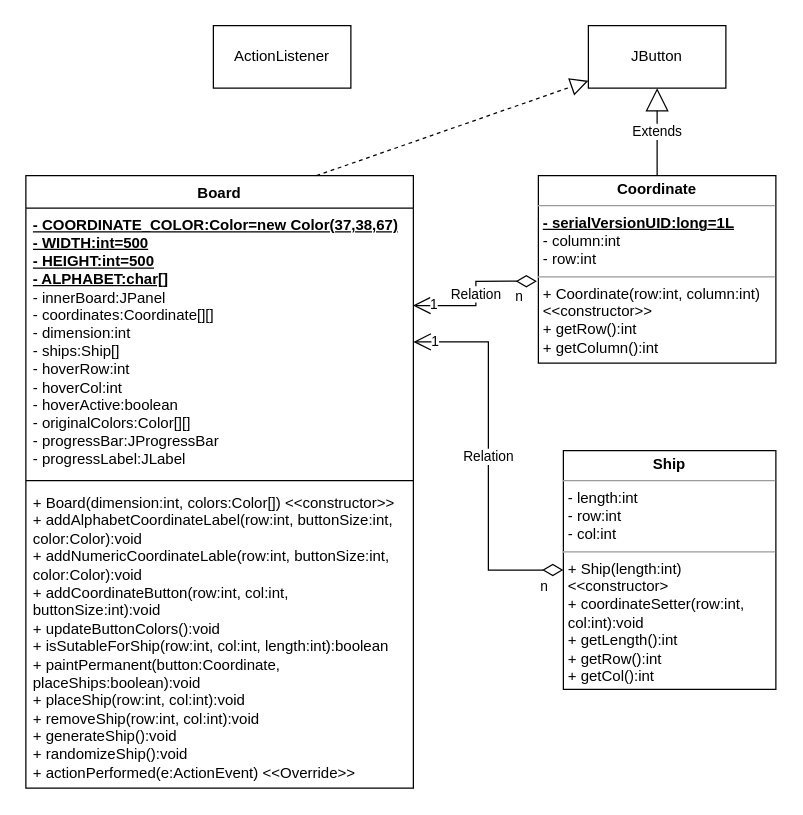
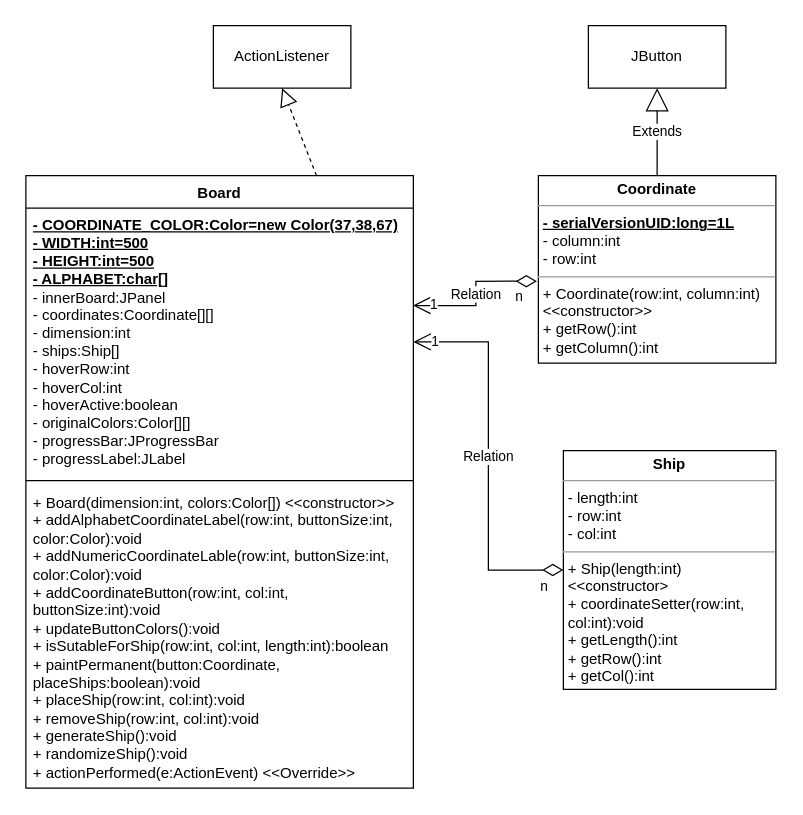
edge "Board" -> "JButton": now "Board" -> "ActionListener"
